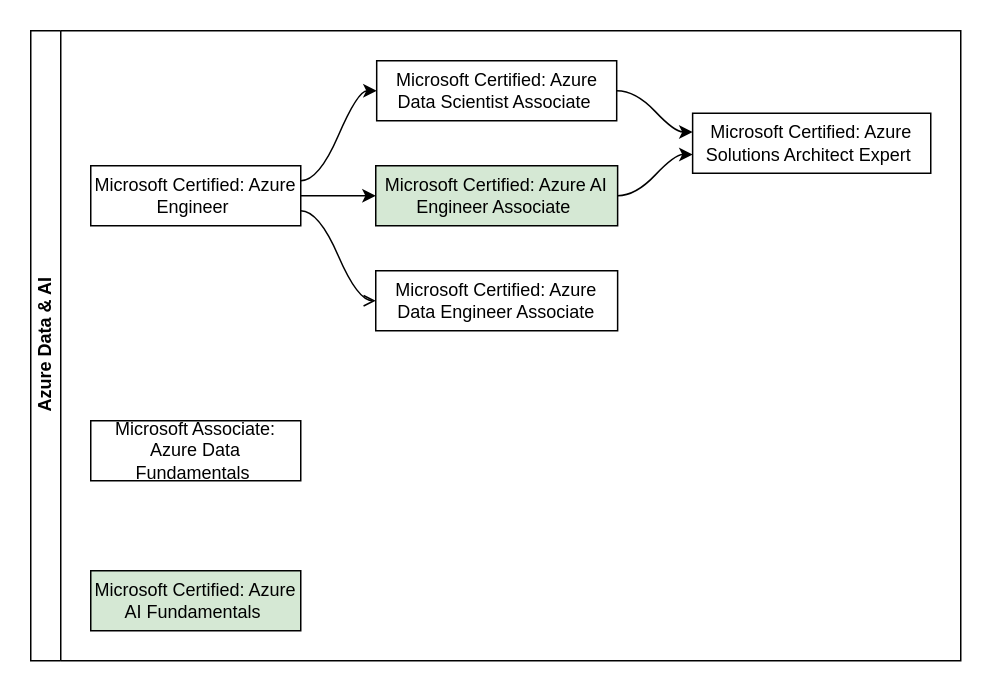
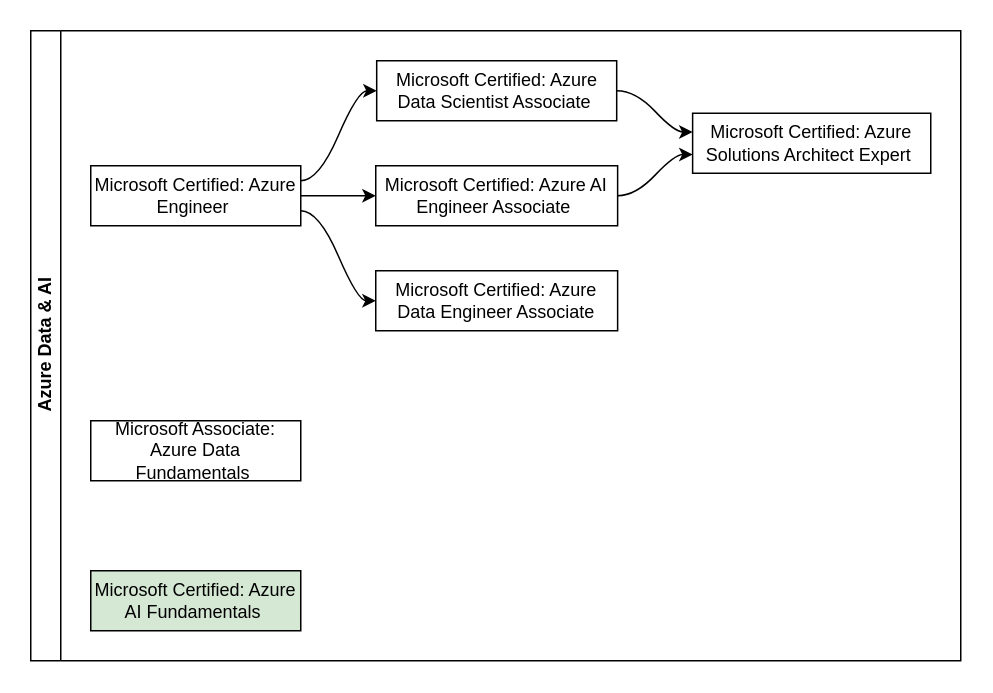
node "Microsoft Certified: Azure AI Engineer Associate": fillcolor #d5e8d4 -> #ffffff
edge "Microsoft Certified: Azure Engineer" -> "Microsoft Certified: Azure Data Engineer Associate": arrowhead open -> classic
